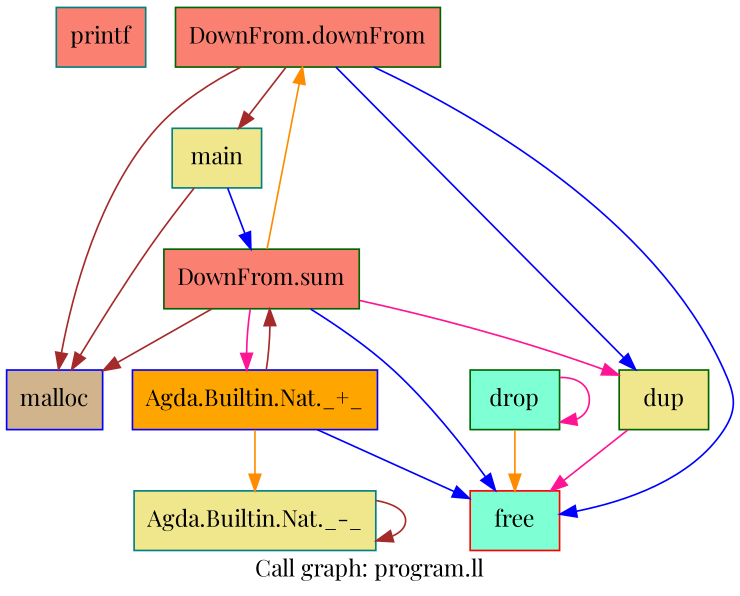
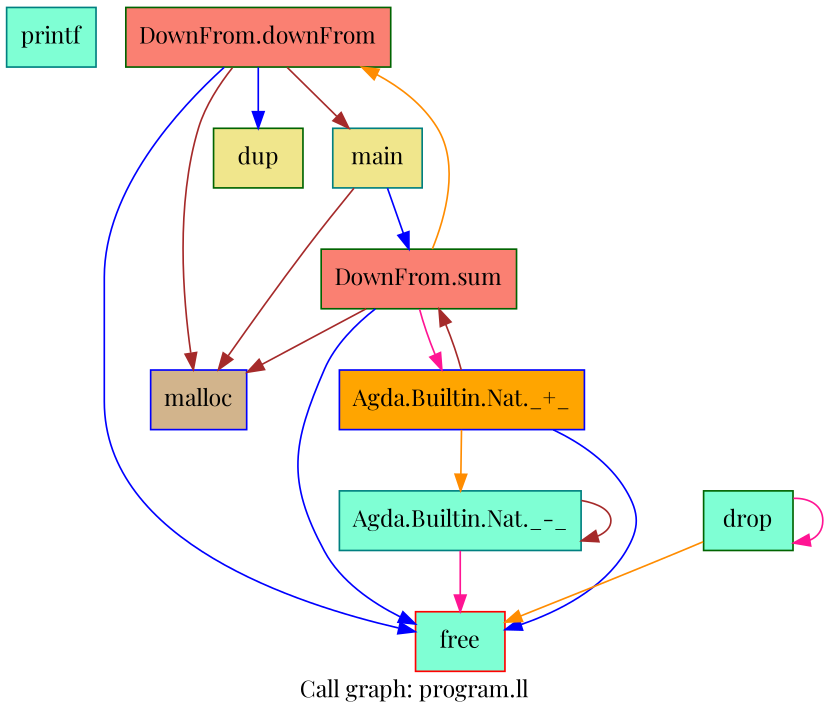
node "printf": fillcolor salmon -> aquamarine
edge "DownFrom.sum" -> "dup": removed
edge "dup" -> "free": now "Agda.Builtin.Nat._-_" -> "free"
node "Agda.Builtin.Nat._-_": fillcolor khaki -> aquamarine
